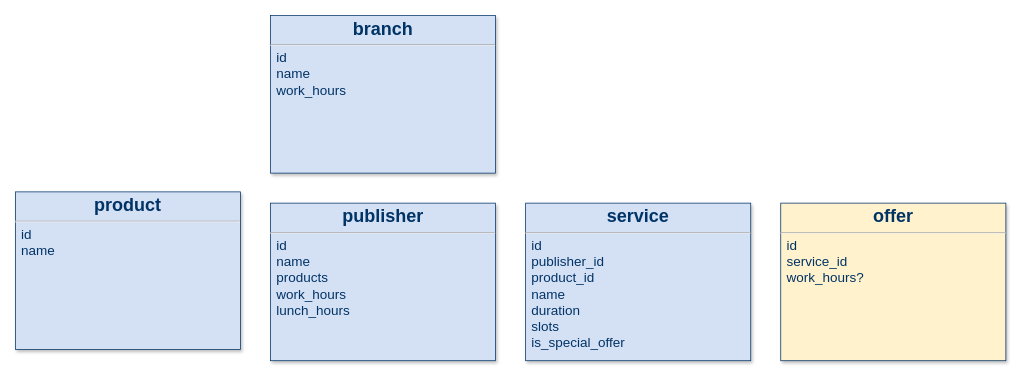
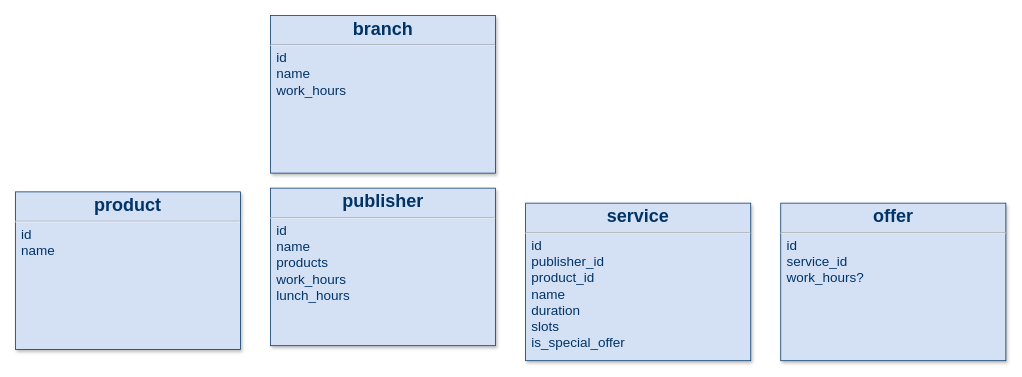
node "publisher id name products work_hours lunch_hours": moved (383, 282) -> (383, 267)
node "offer id service_id work_hours?": fillcolor #fff2cc -> #d4e1f5
